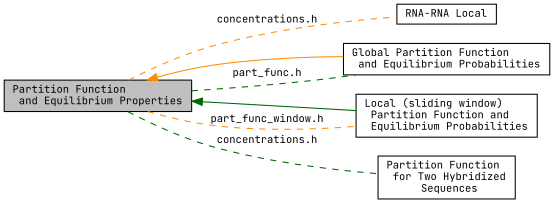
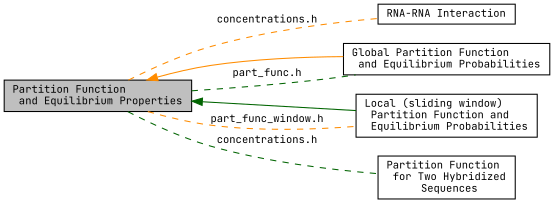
node "RNA-RNA Local": label "RNA-RNA Local" -> "RNA-RNA Interaction"
